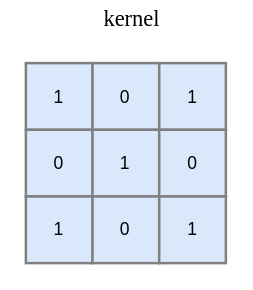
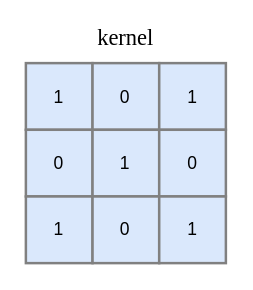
node "kernel": moved (132, 19) -> (126, 38)
